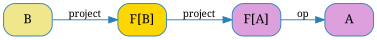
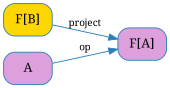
node "B": removed
edge "F[A]" -> "A": reversed
